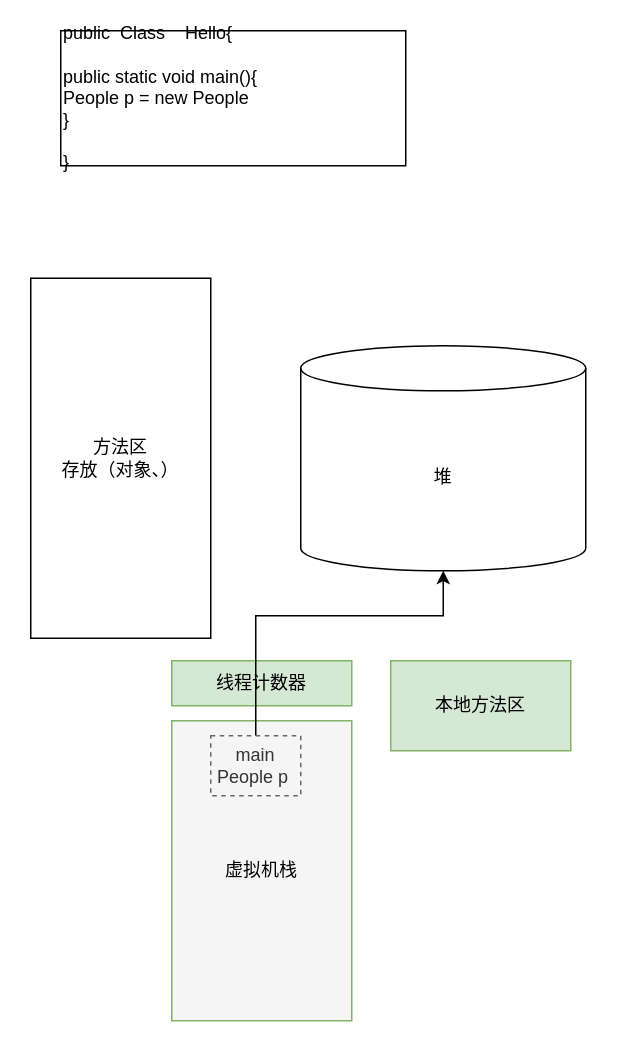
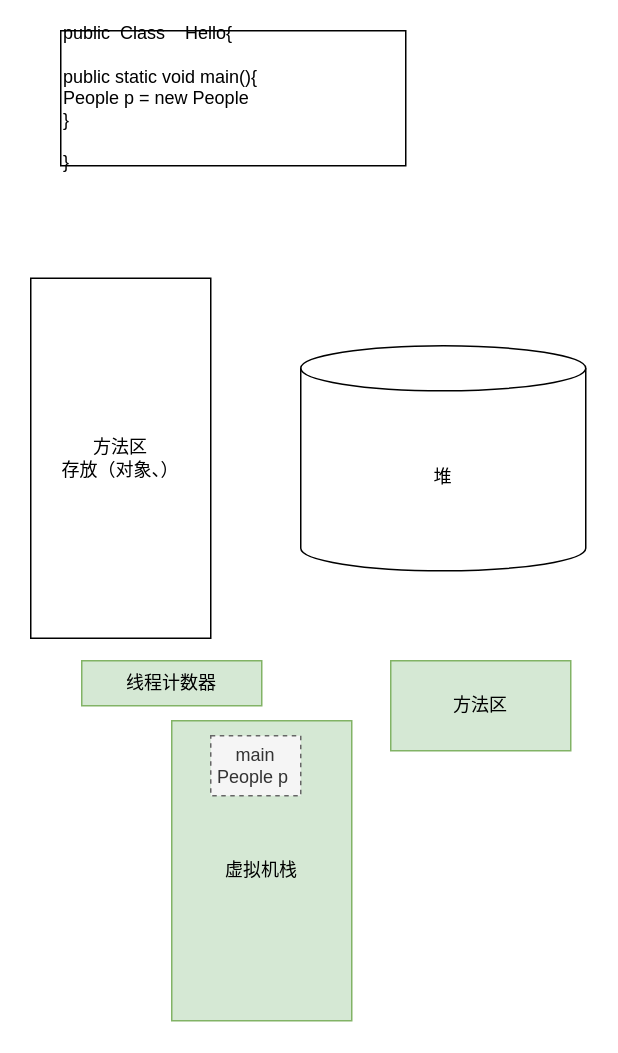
edge "main People p" -> "堆": removed
node "线程计数器": moved (262, 683) -> (172, 683)
node "本地方法区": label "本地方法区" -> "方法区"
node "虚拟机栈": fillcolor #f5f5f5 -> #d5e8d4
